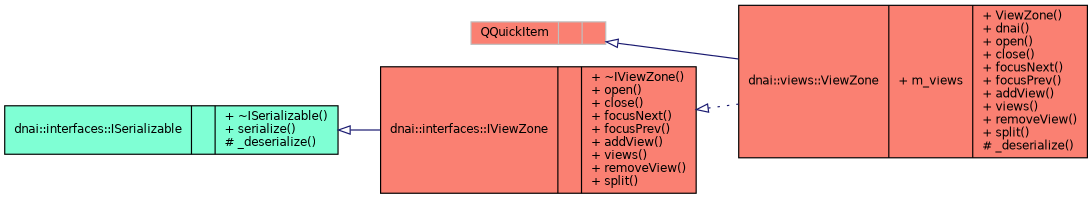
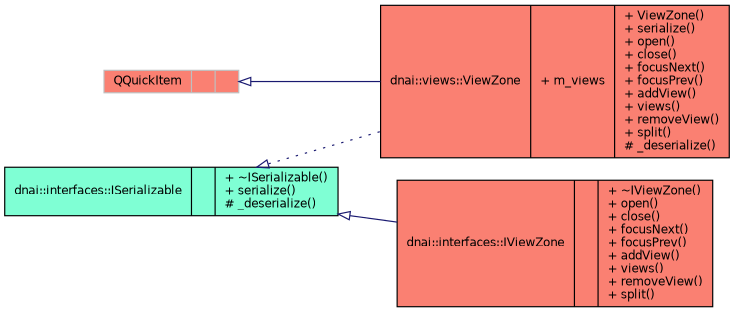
node "dnai::views::ViewZone": text "+ dnai()" -> "+ serialize()"
edge "dnai::views::ViewZone" -> "dnai::interfaces::IViewZone": now "dnai::views::ViewZone" -> "dnai::interfaces::ISerializable"
